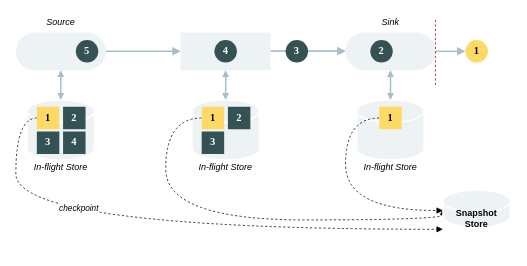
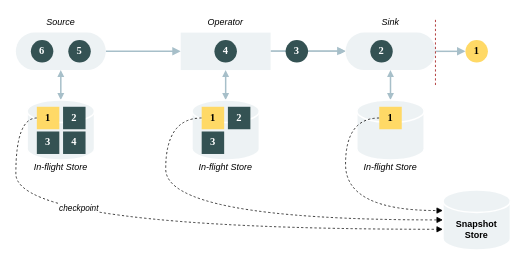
node "Operator": added
node "6": added
node "5": moved (87, 51) -> (79, 51)
node "Snapshot Store": size 68x38 -> 68x60
